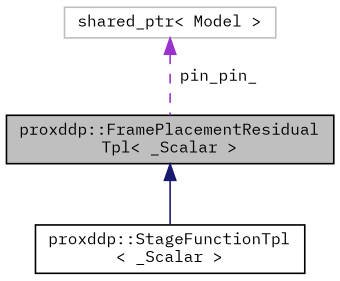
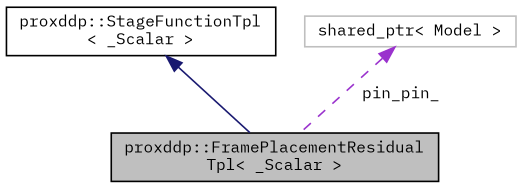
edge "proxddp::StageFunctionTpl < _Scalar >" -> "proxddp::FramePlacementResidual Tpl< _Scalar >": reversed
